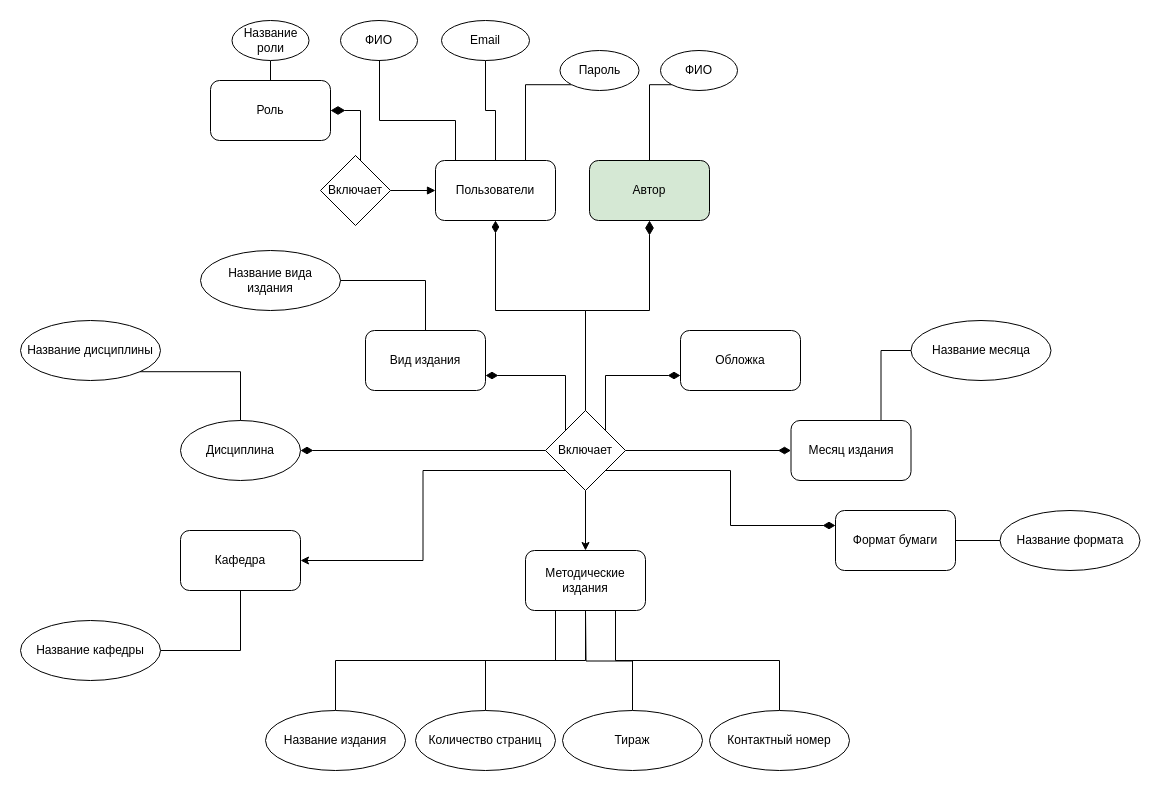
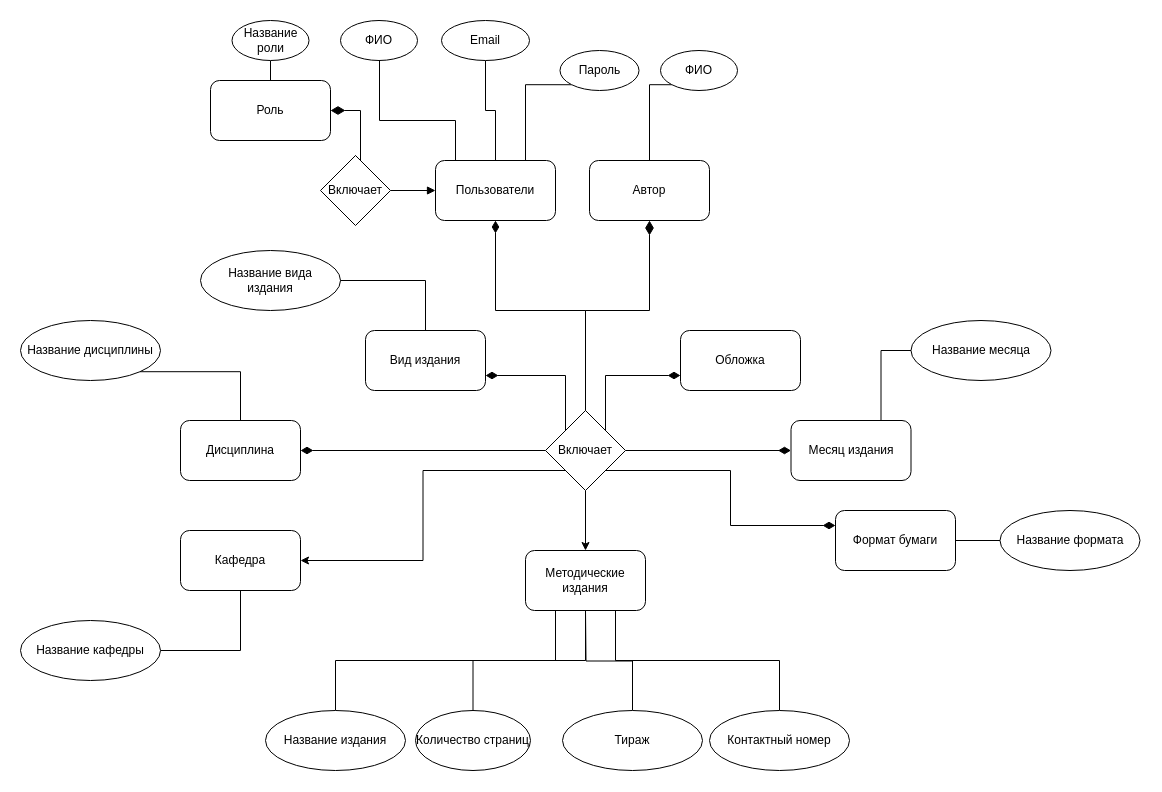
node "Автор": fillcolor #d5e8d4 -> #ffffff
node "Дисциплина": shape ellipse -> rounded rectangle
node "Количество страниц": size 140x60 -> 115x60
